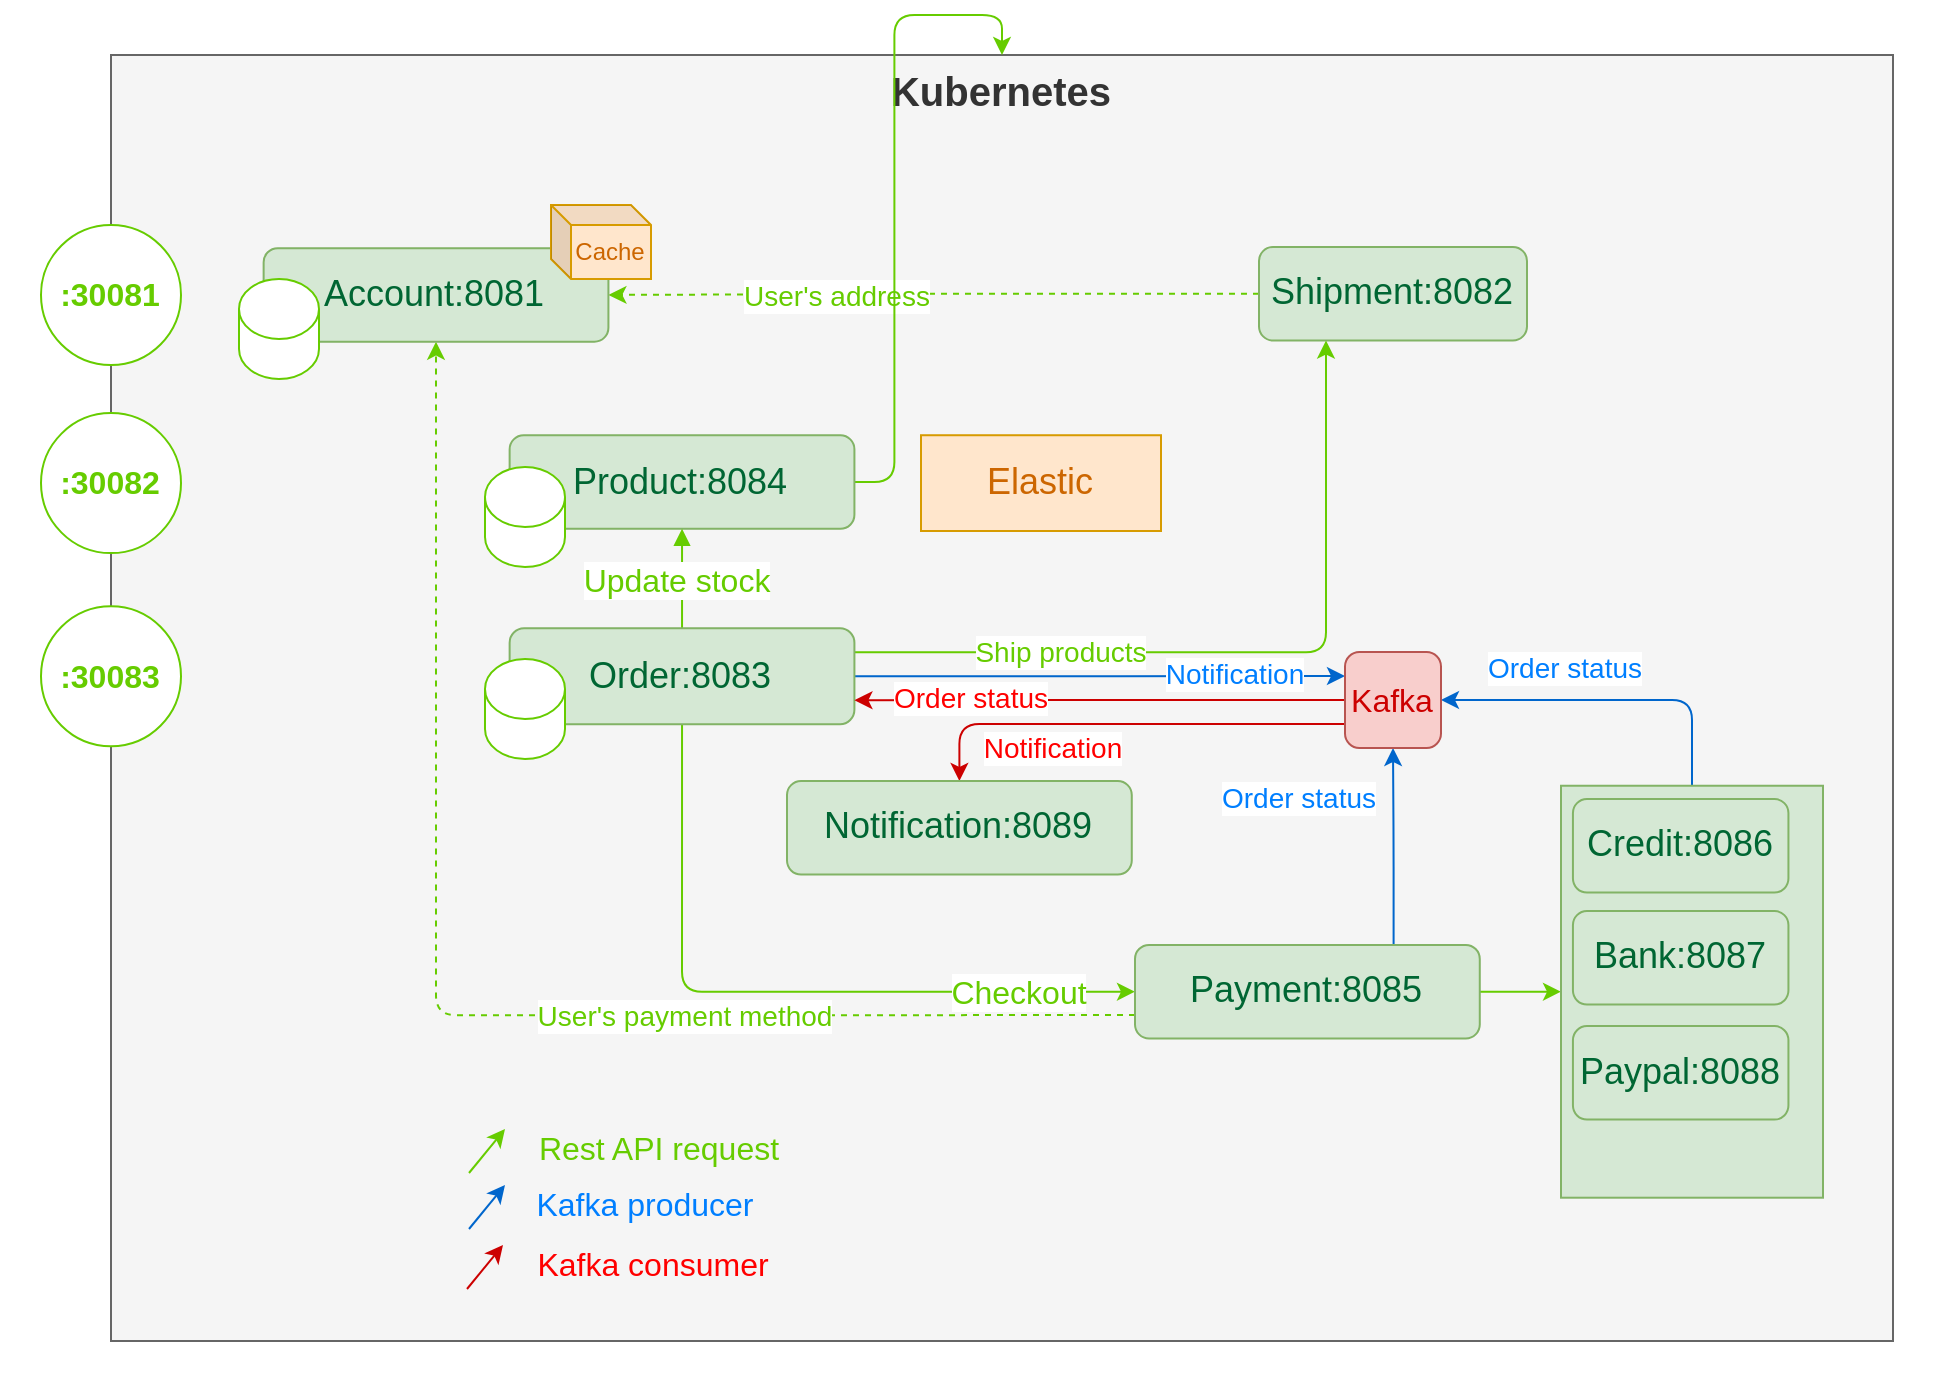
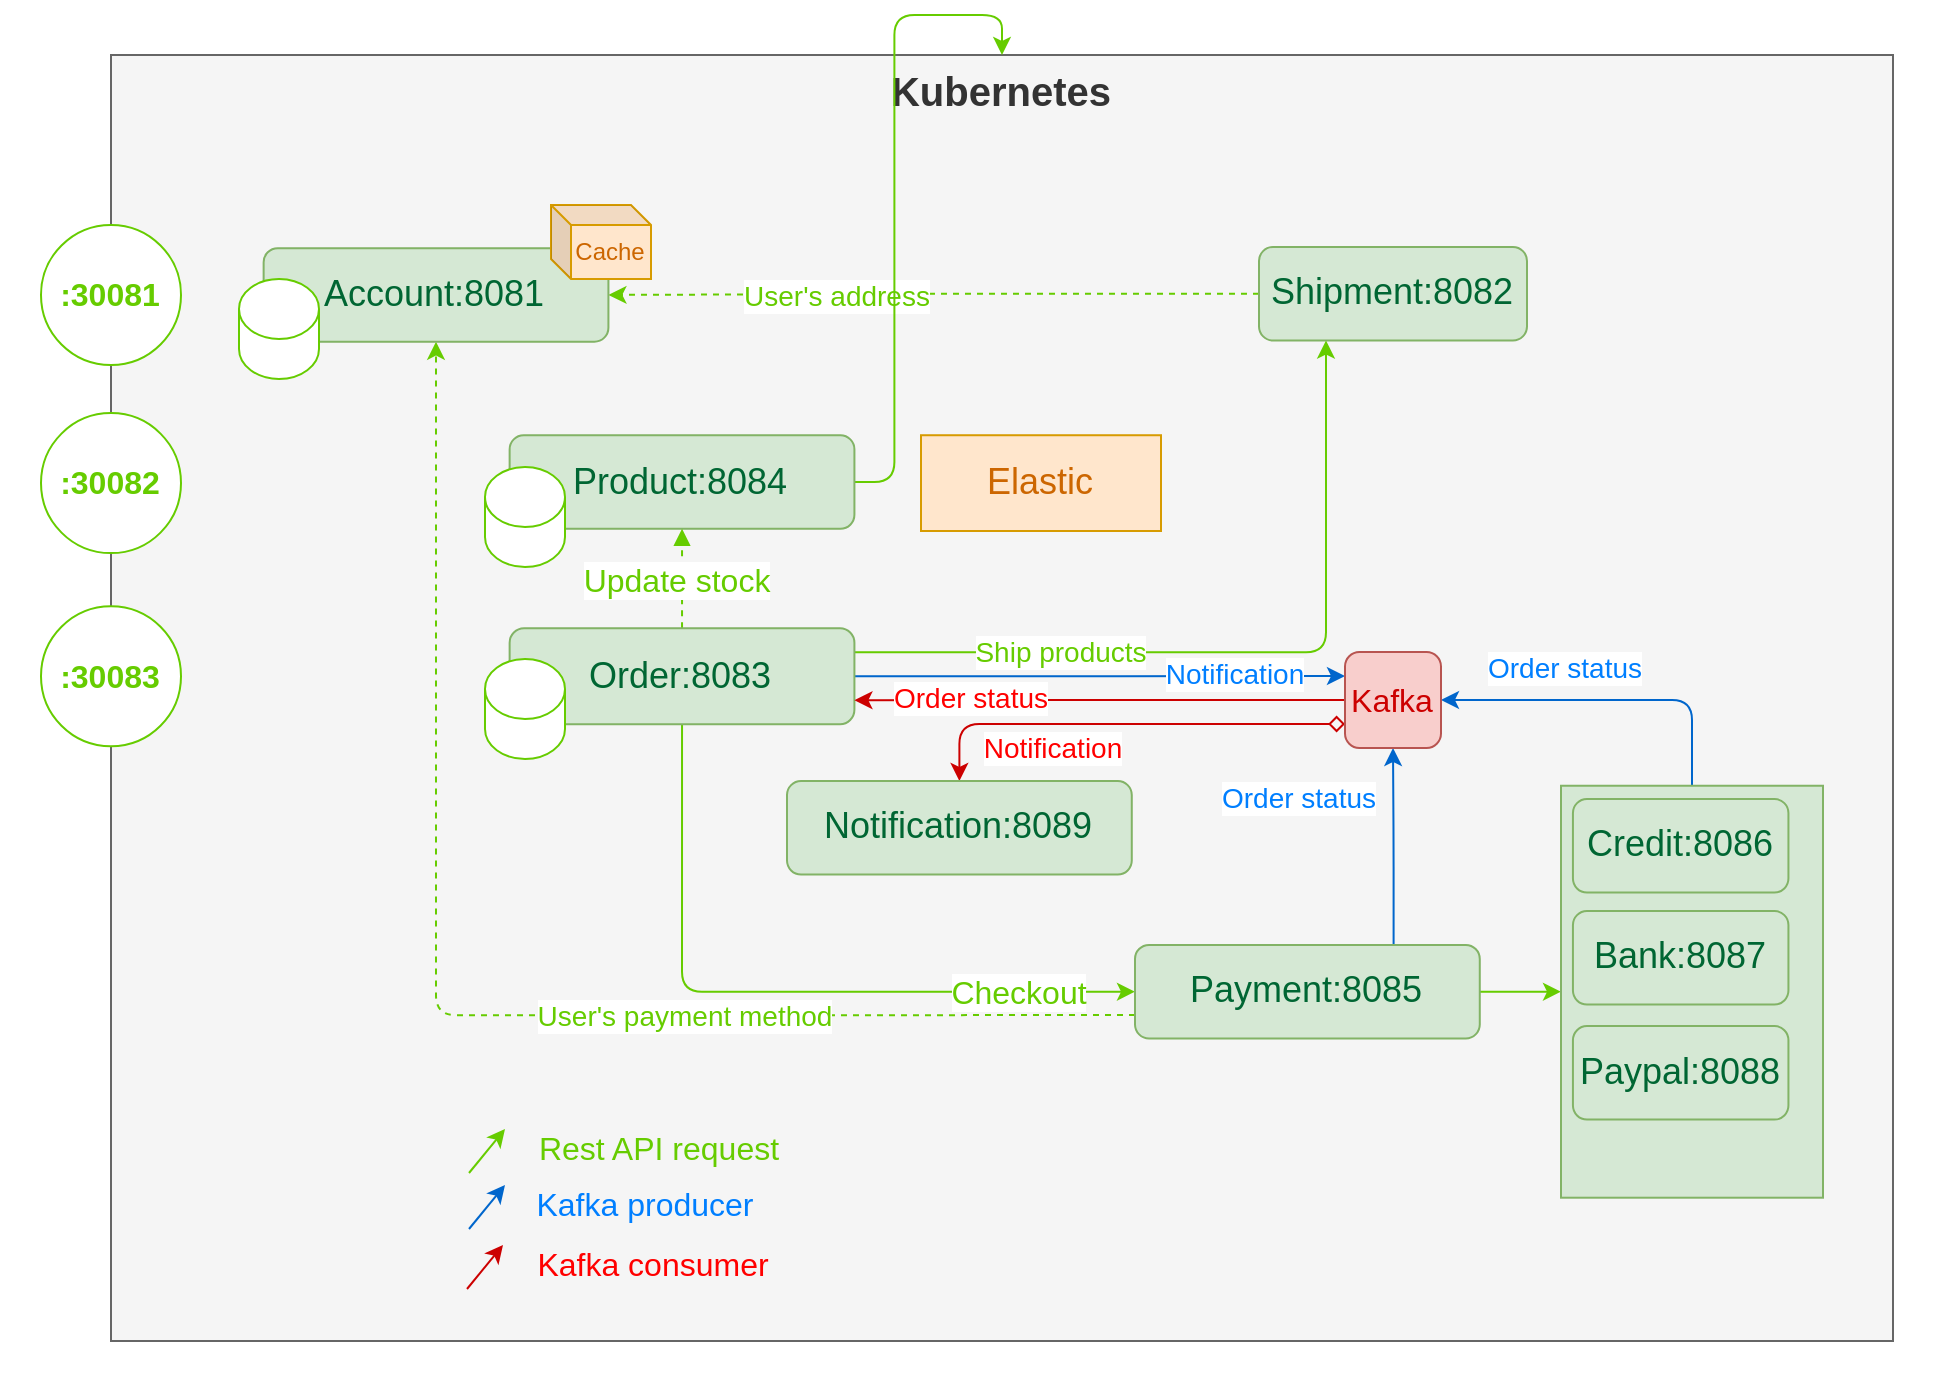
edge "Order:8083" -> "Product:8084": style solid -> dashed
edge "Kafka" -> "Notification:8089": arrowhead none -> diamond
